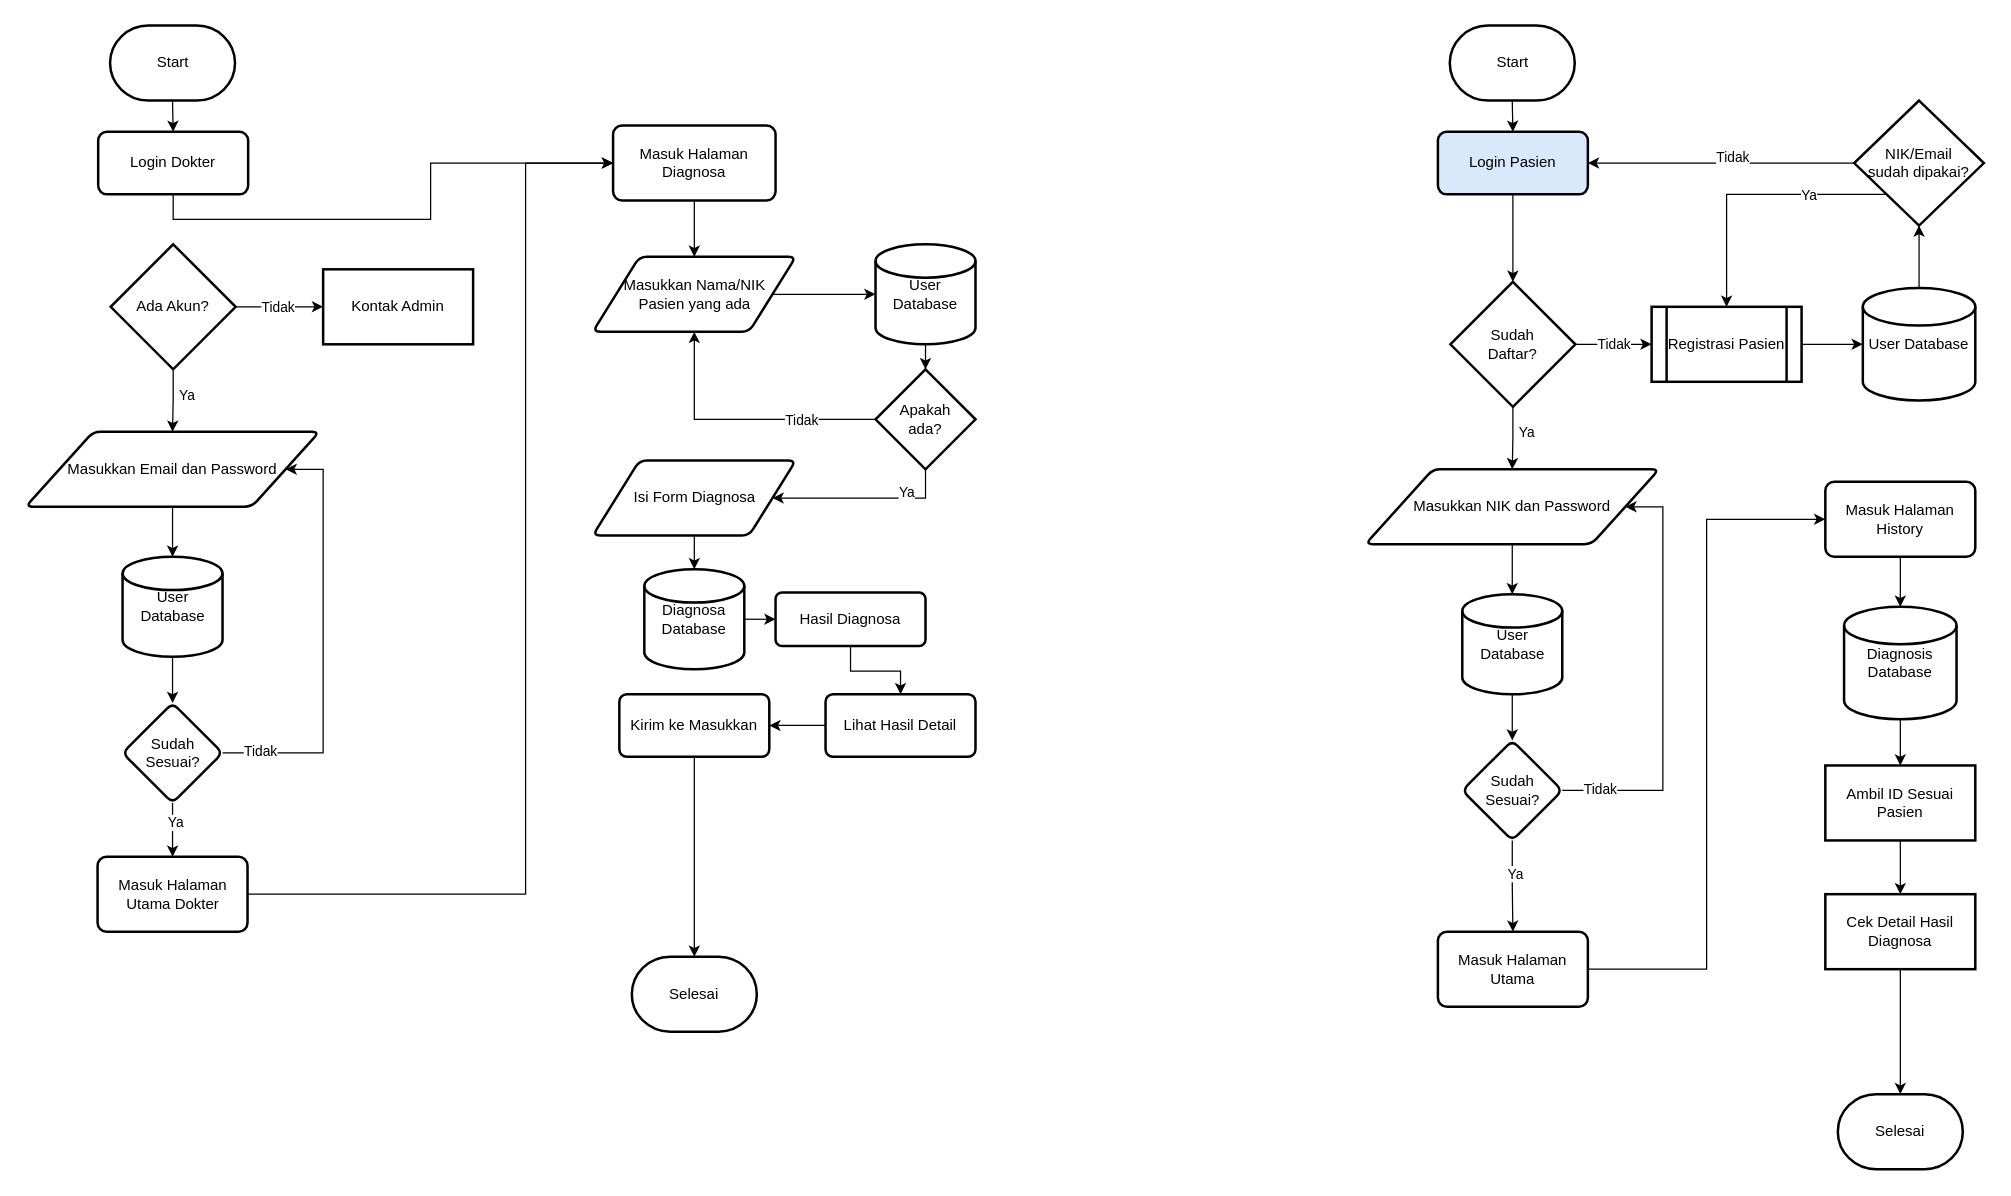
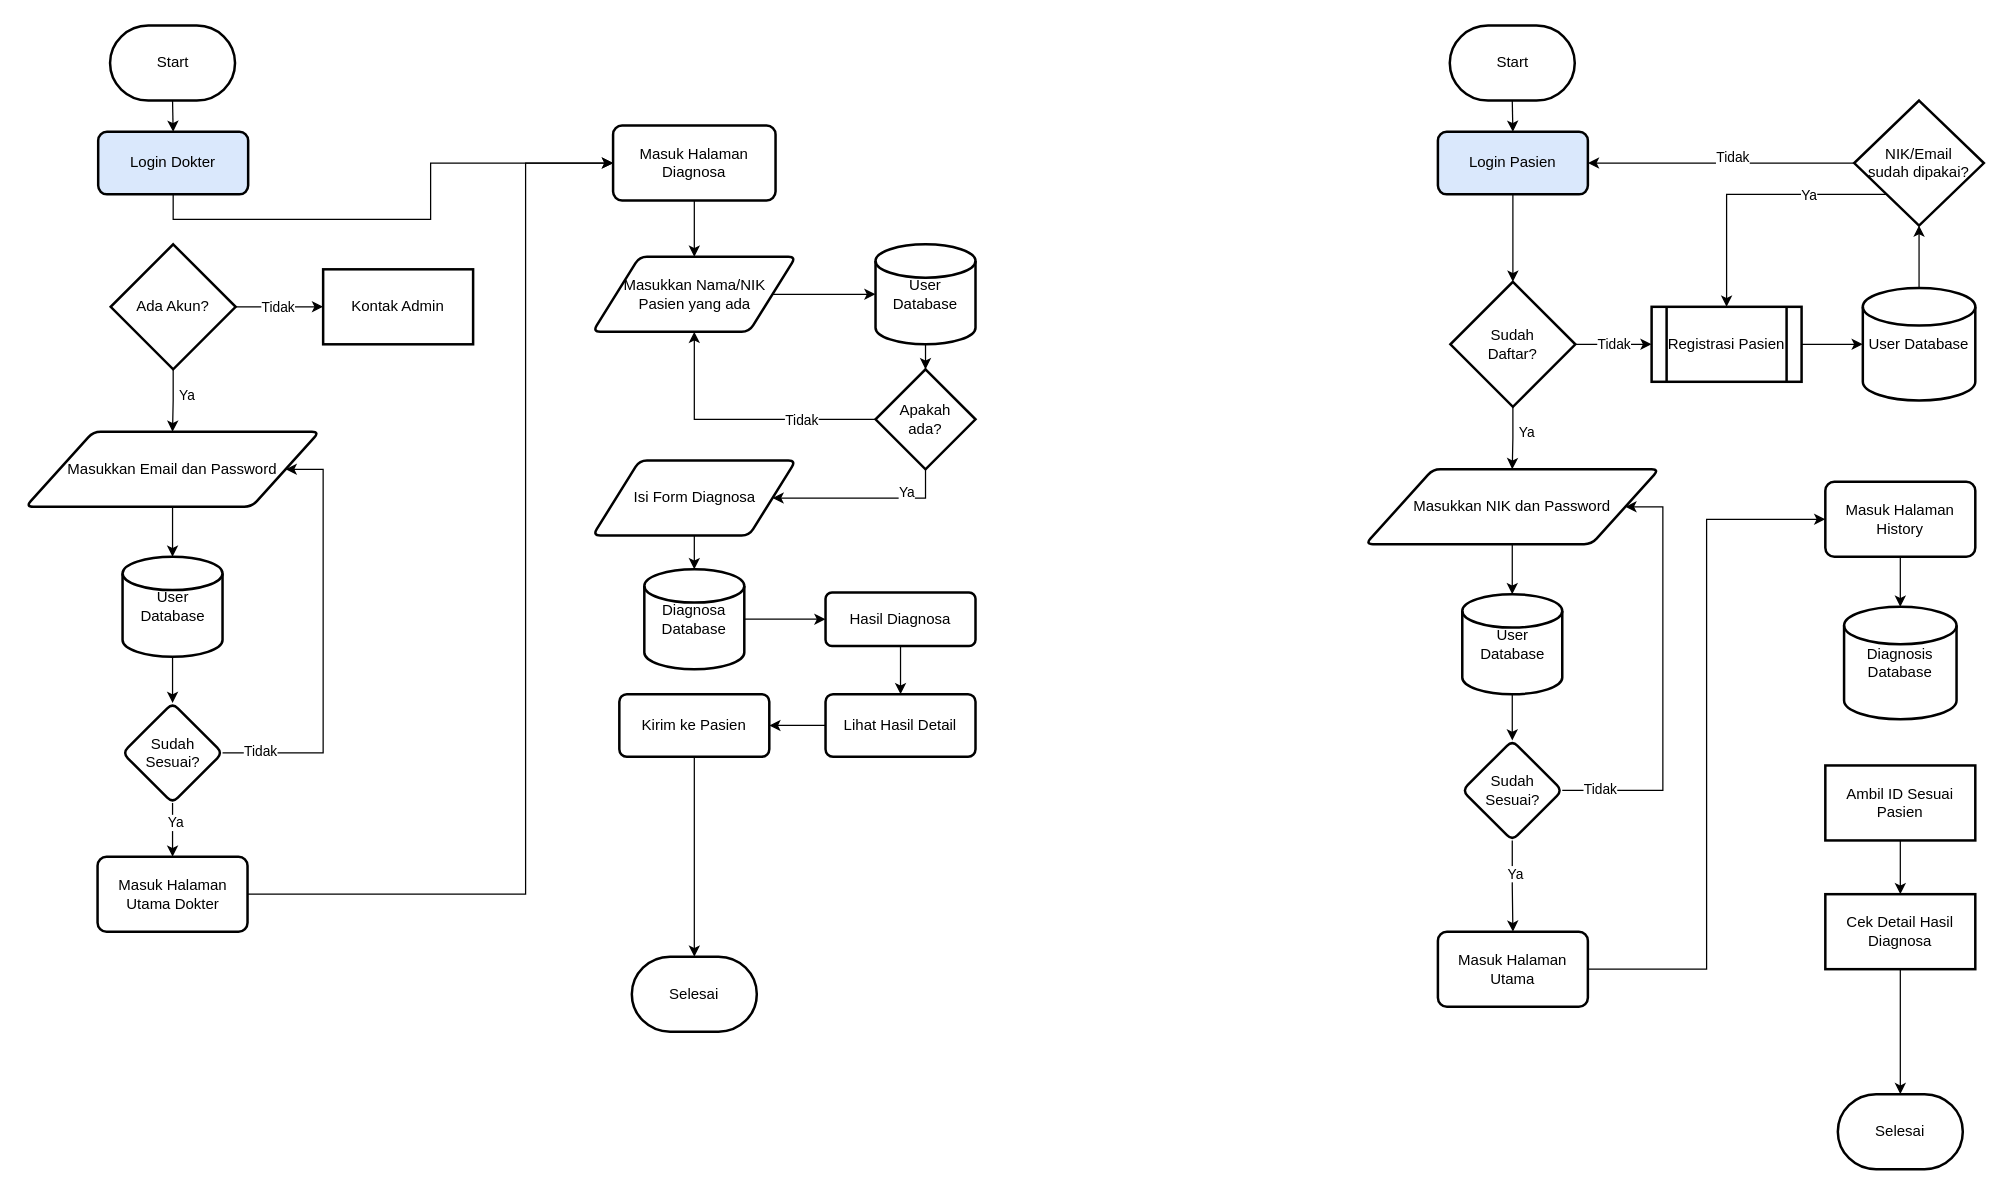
node "Login Dokter": fillcolor #ffffff -> #dae8fc
node "Hasil Diagnosa": moved (851, 619) -> (901, 619)
node "Kirim ke Masukkan": label "Kirim ke Masukkan" -> "Kirim ke Pasien"
edge "Diagnosis Database" -> "Ambil ID Sesuai Pasien": removed
